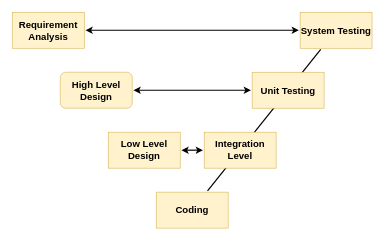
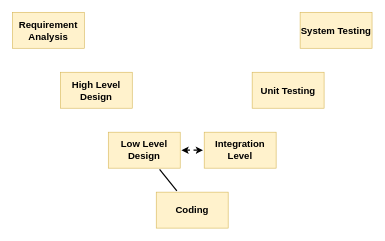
edge "Requirement Analysis" -- "System Testing": removed
node "High Level Design": shape rounded rectangle -> rectangle
edge "High Level Design" -- "Unit Testing": removed
edge "System Testing" -- "Coding": now "Low Level Design" -- "Coding"
edge "Low Level Design" -- "Integration Level": style solid -> dashed
